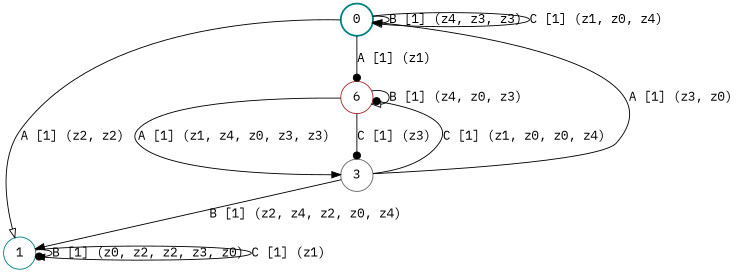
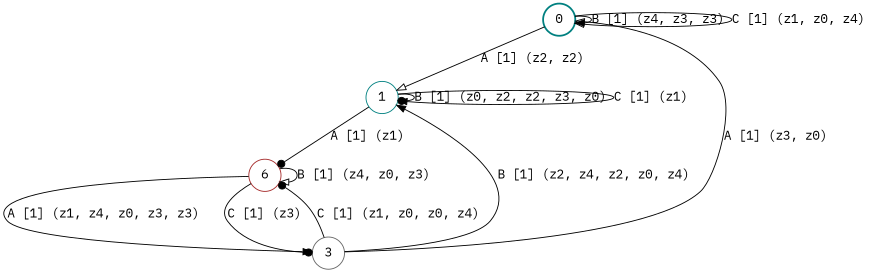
edge "0" -> "6": now "1" -> "6"
